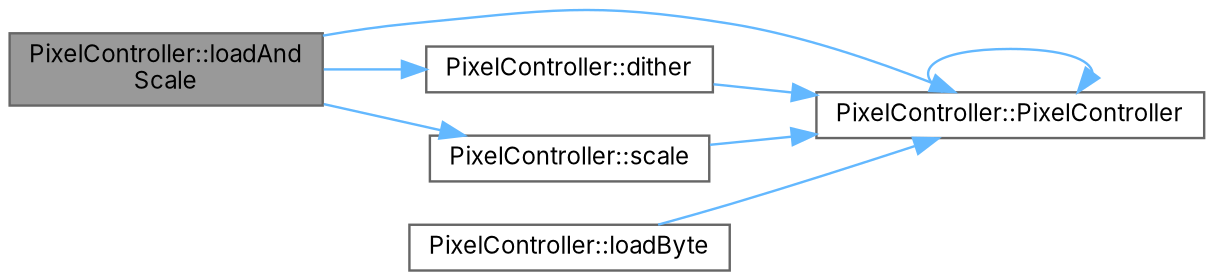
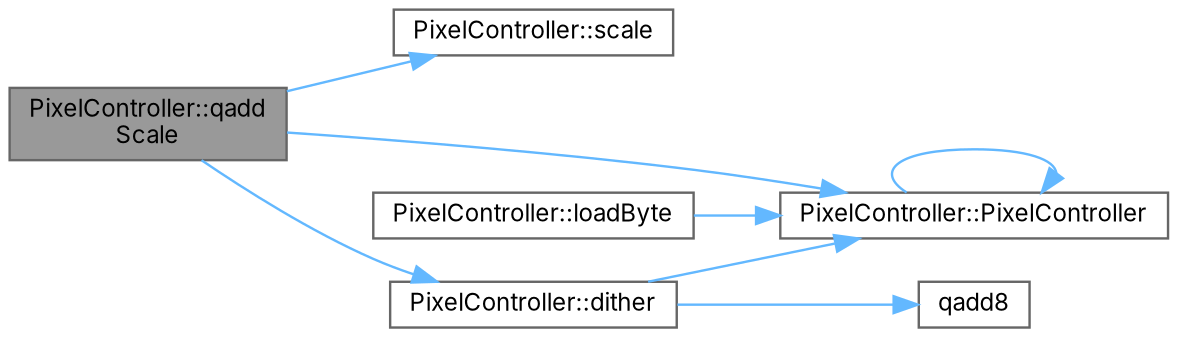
node "PixelController::loadAnd Scale": label "PixelController::loadAnd Scale" -> "PixelController::qadd Scale"
edge "PixelController::scale" -> "PixelController::PixelController": removed
node "qadd8": added
